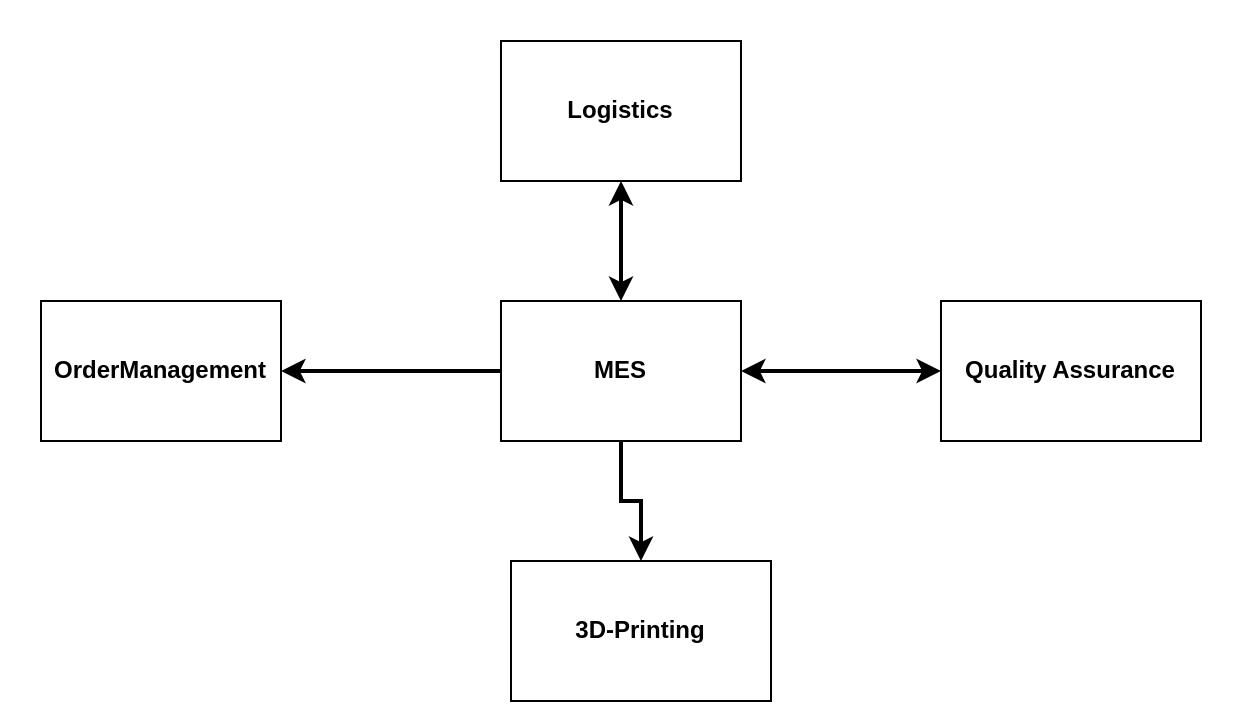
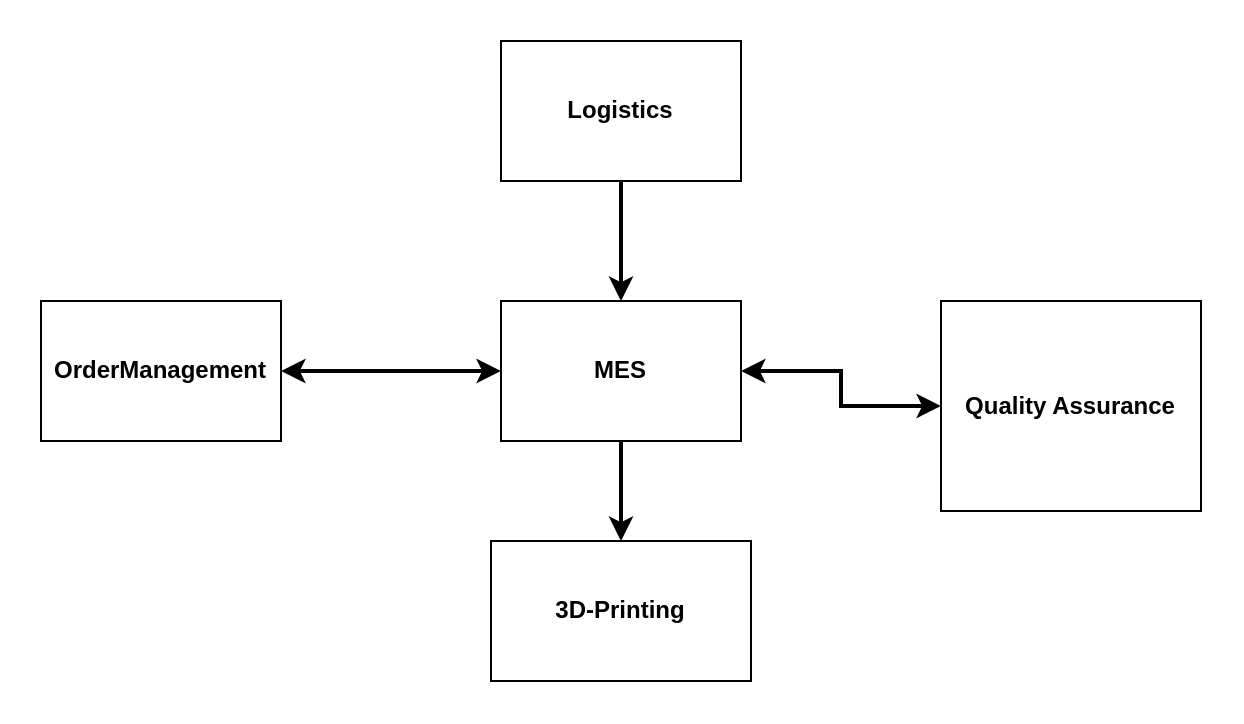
edge "Logistics" -- "MES": arrowhead classic -> none
edge "MES" -> "OrderManagement": arrowhead none -> classic
node "Quality Assurance": size 260x140 -> 260x210
node "3D-Printing": moved (641, 631) -> (621, 611)
